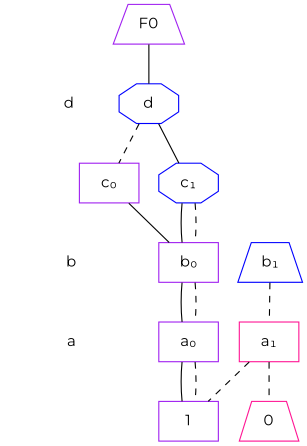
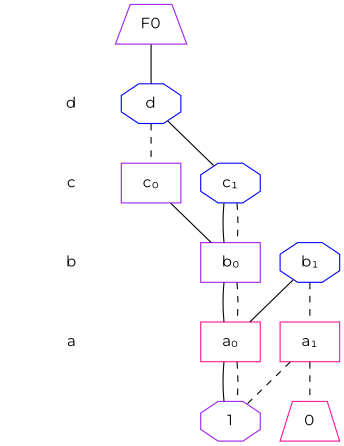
node "c": added
node "b₁": shape trapezium -> octagon
edge "b₁" -- "a₀": added
node "a₀": color purple -> deeppink
node "1": shape box -> octagon
